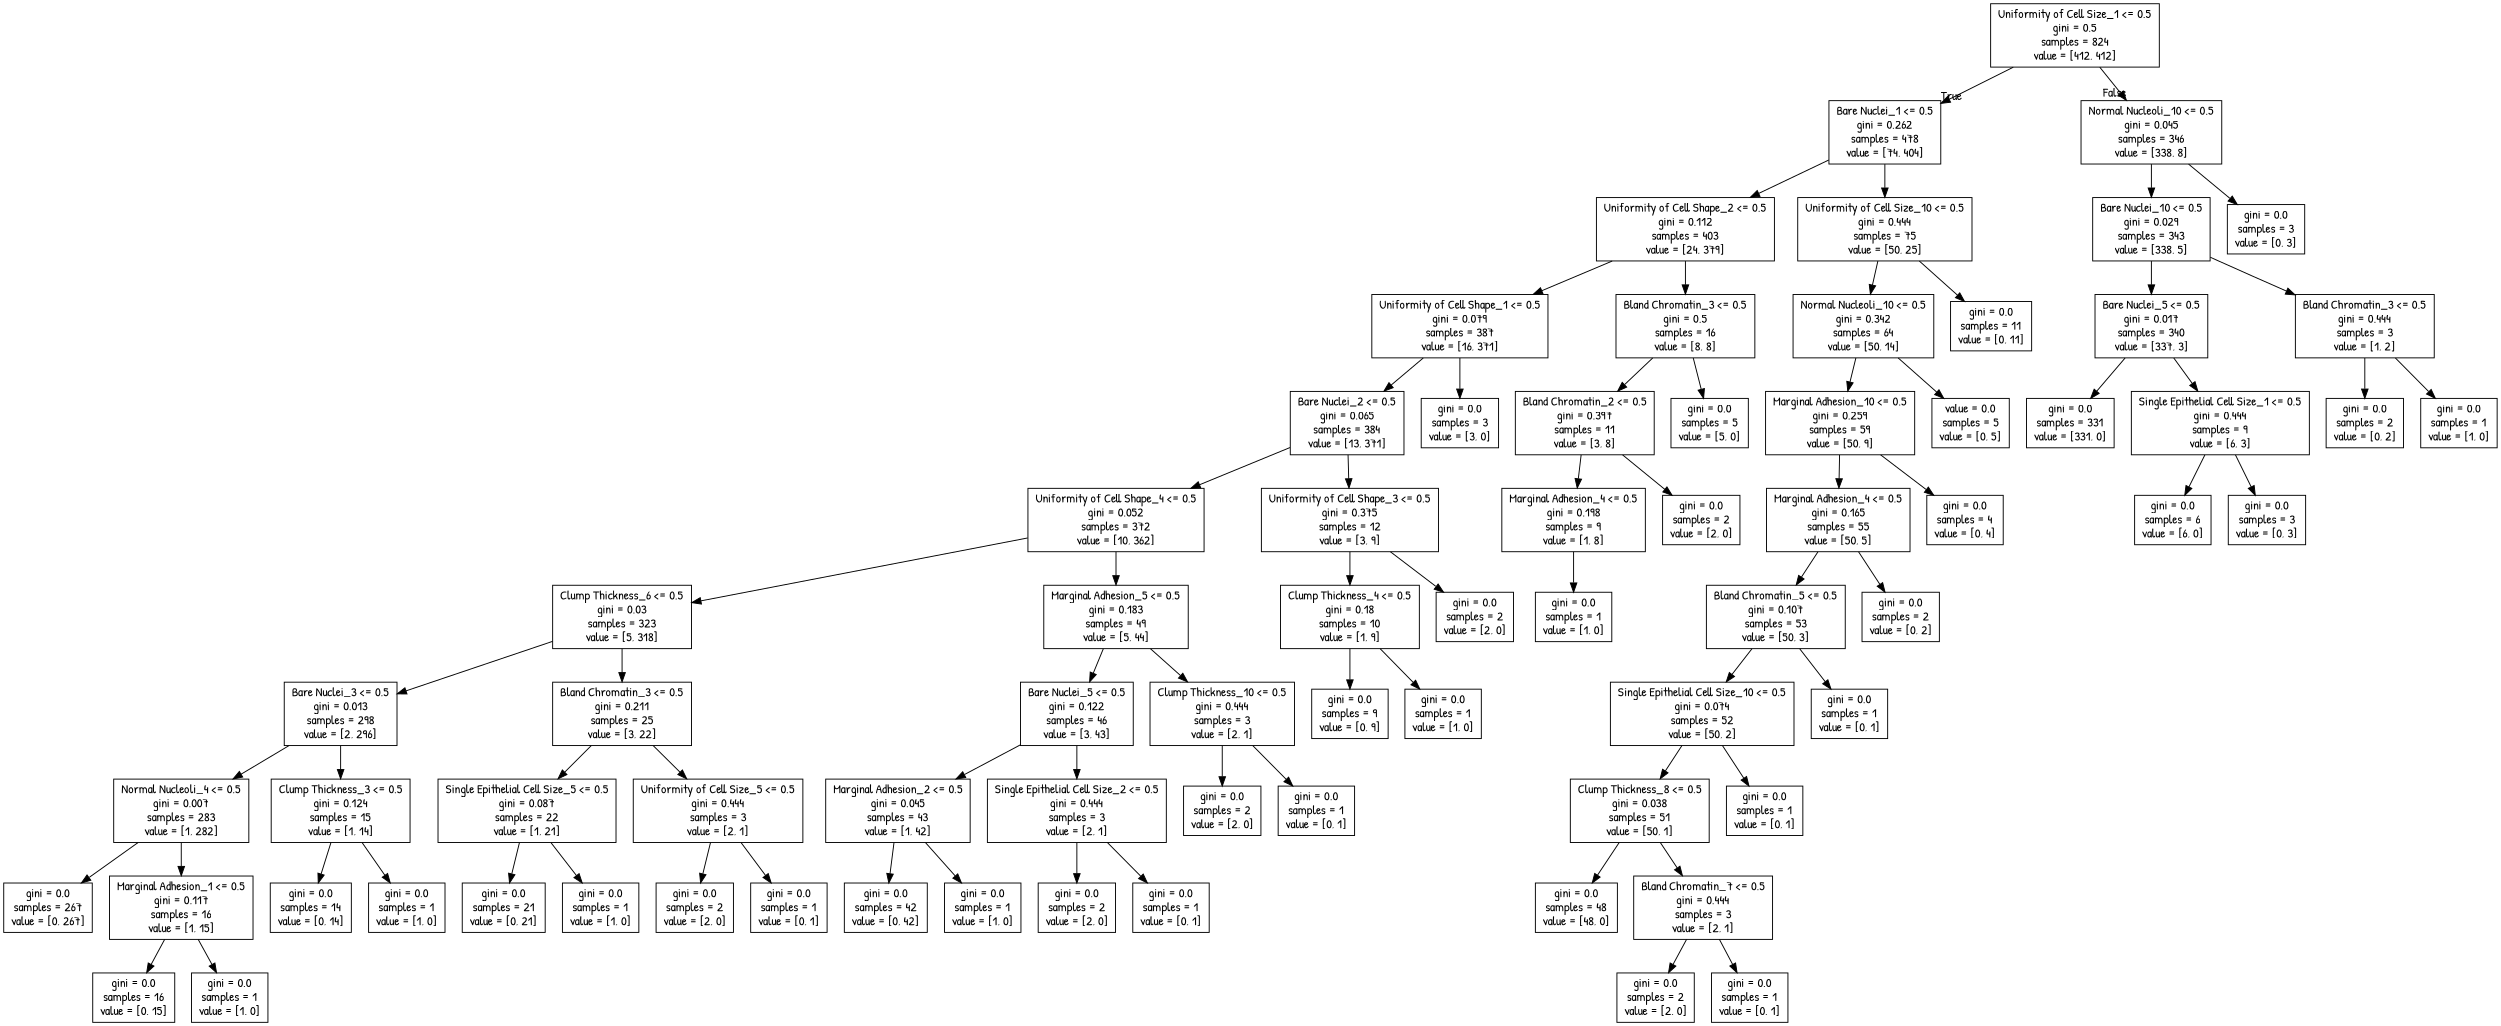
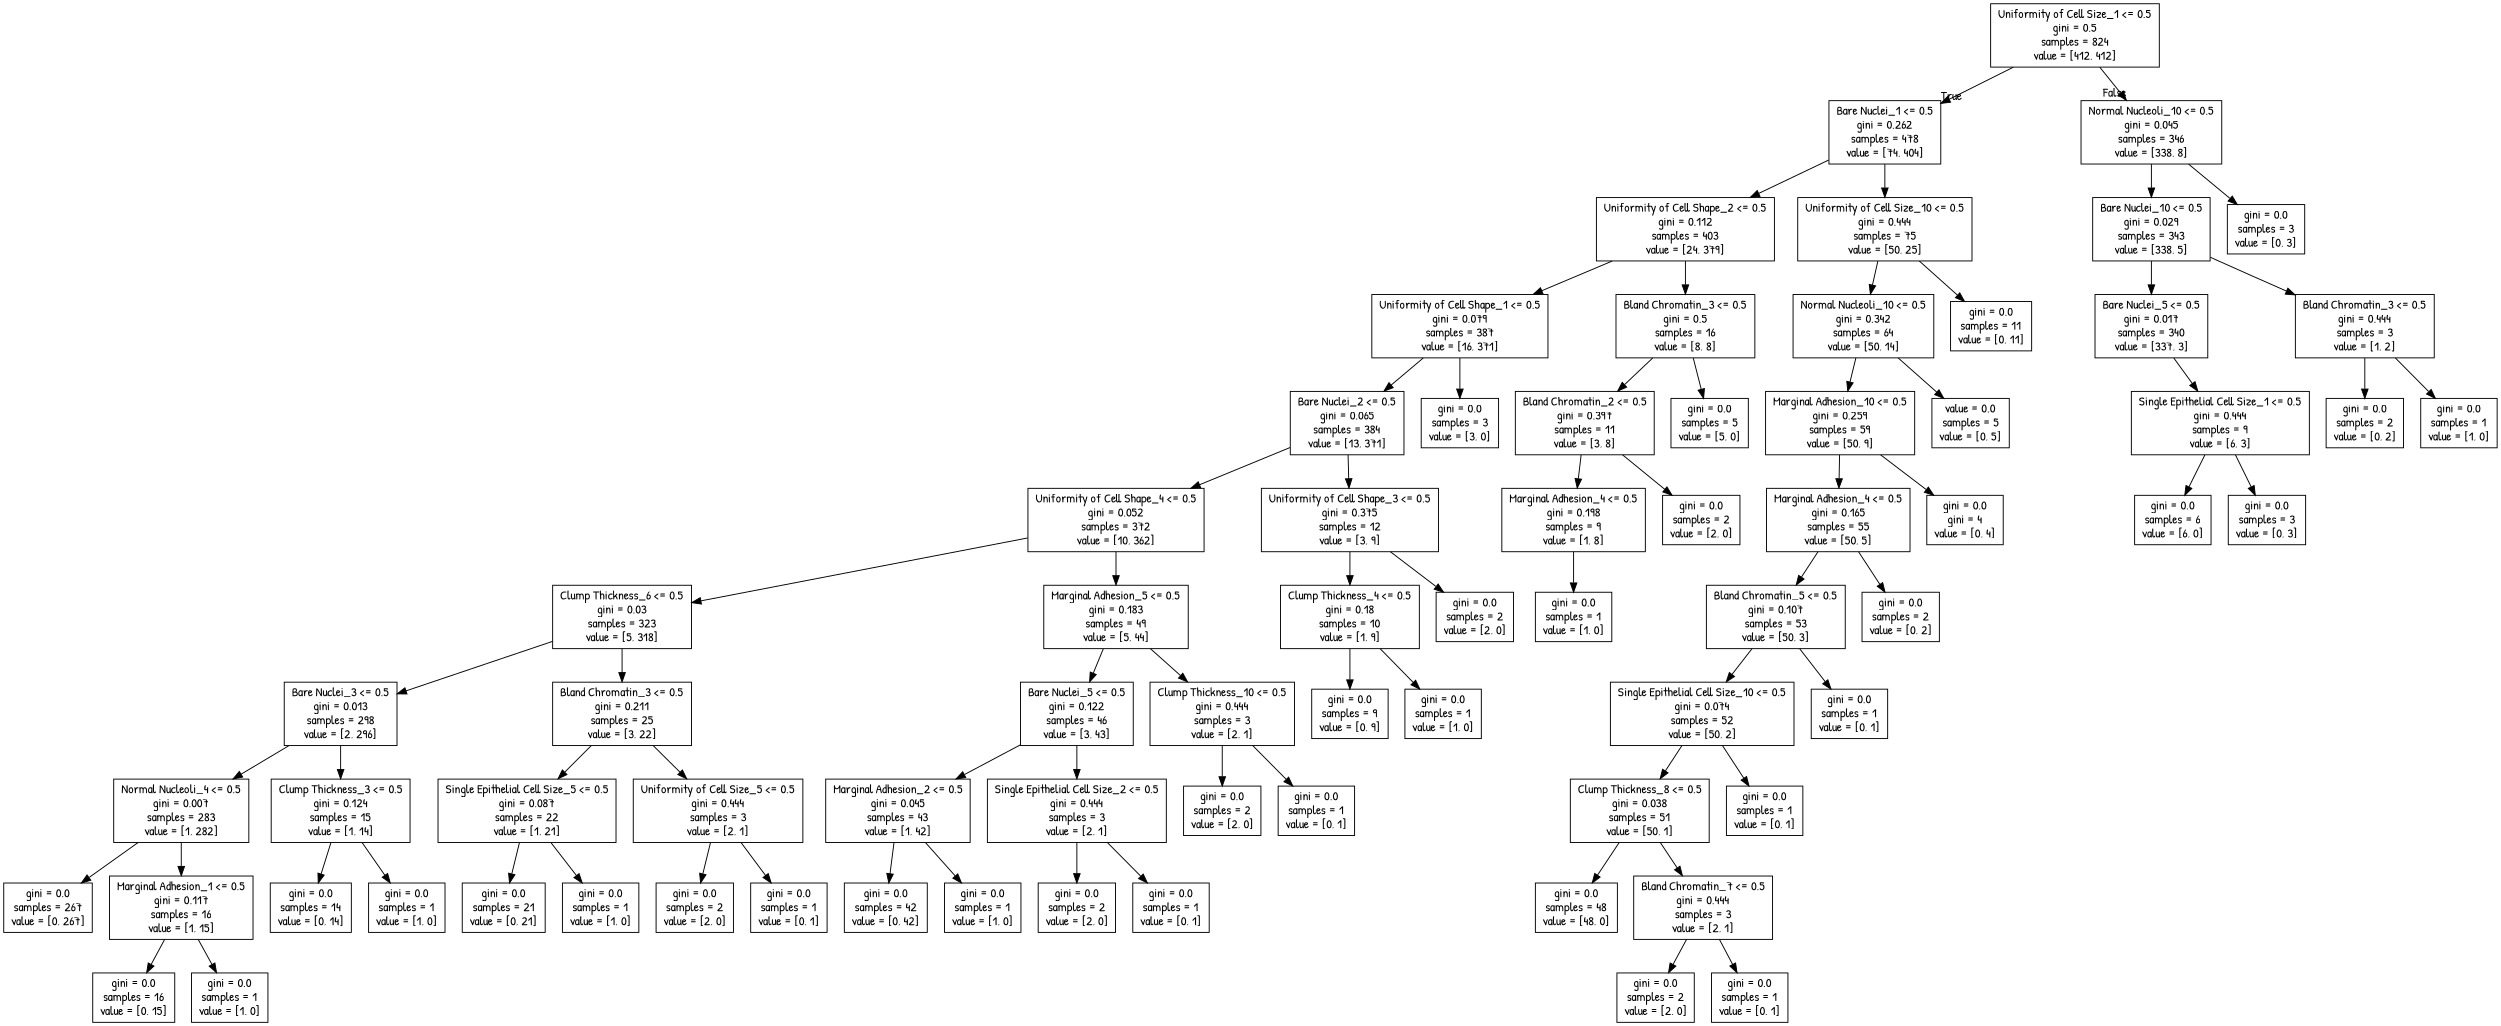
node "gini = 0.0 samples = 331 value = [331, 0]": removed
node "gini = 0.0 samples = 4 value = [0, 4]": label "gini = 0.0 samples = 4 value = [0, 4]" -> "gini = 0.0 gini = 4 value = [0, 4]"
